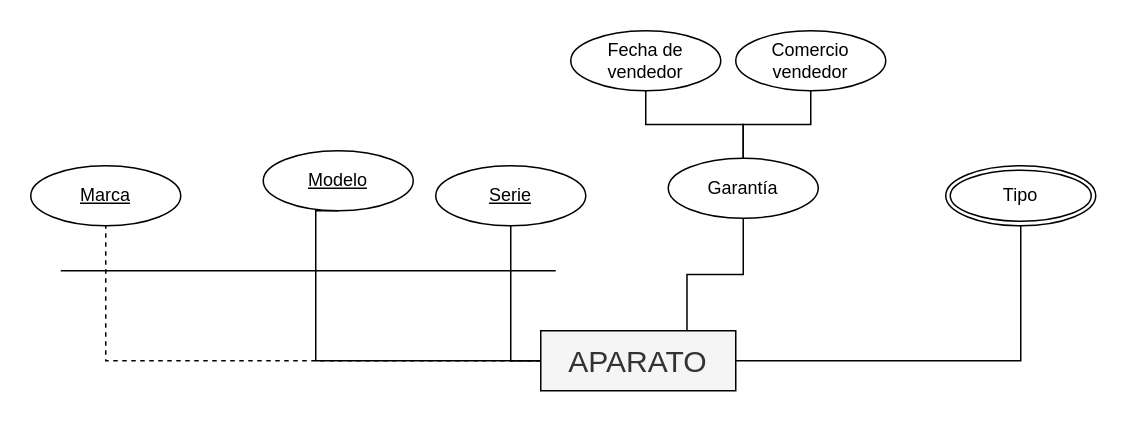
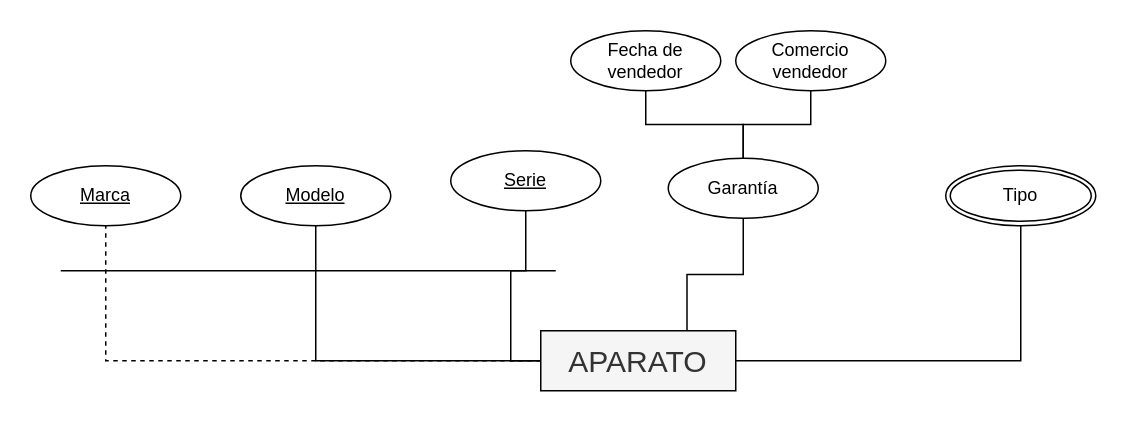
node "Modelo": moved (338, 181) -> (316, 196)
node "Serie": moved (511, 196) -> (526, 181)
